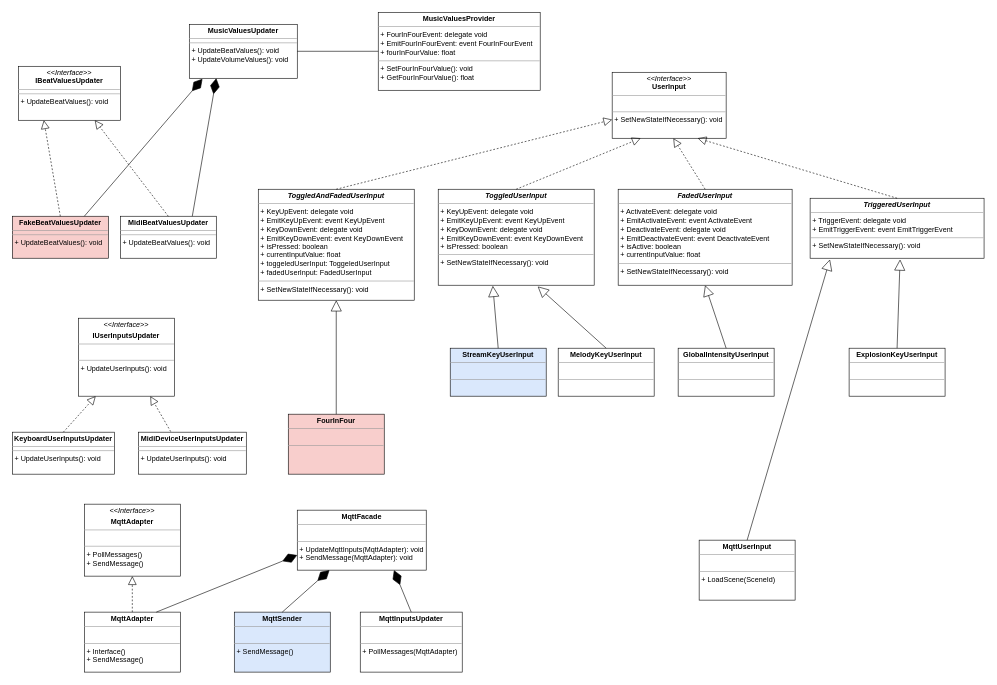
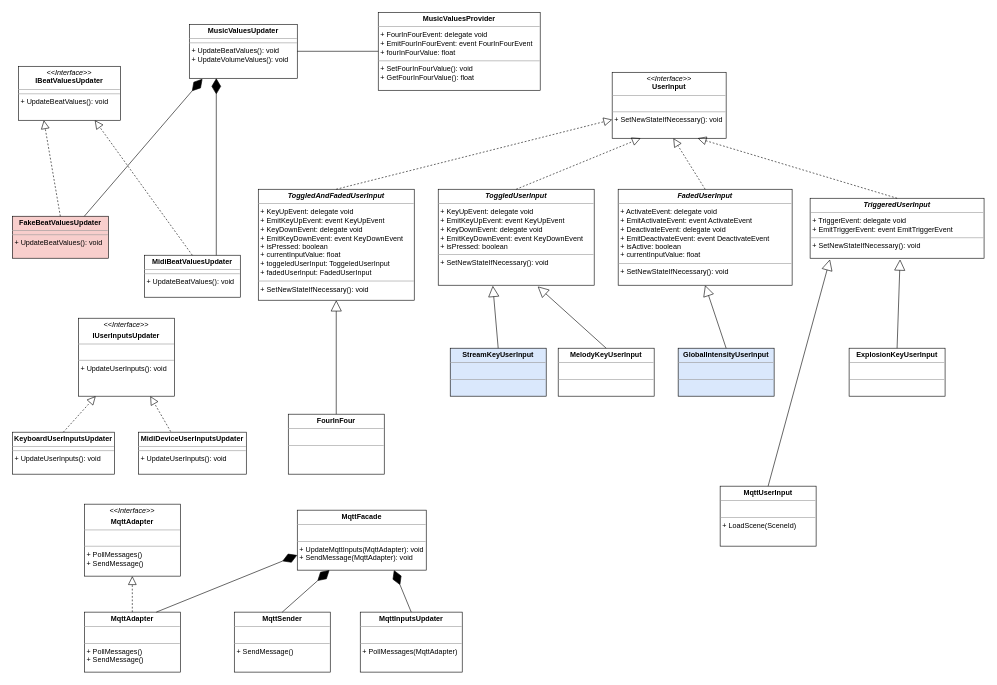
node "MidiBeatValuesUpdater + UpdateBeatValues(): void": moved (168, 237) -> (192, 276)
node "GlobalIntensityUserInput": fillcolor #ffffff -> #dae8fc
node "FourInFour": fillcolor #f8cecc -> #ffffff
node "MqttUserInput + LoadScene(SceneId)": moved (747, 570) -> (768, 516)
node "MqttAdapter + Interface() + SendMessage()": label "MqttAdapter + Interface() + SendMessage()" -> "MqttAdapter + PollMessages() + SendMessage()"
node "MqttSender + SendMessage()": fillcolor #dae8fc -> #ffffff
